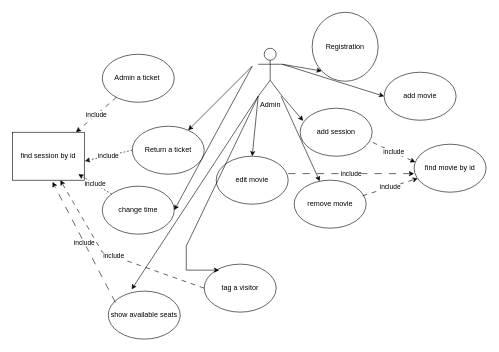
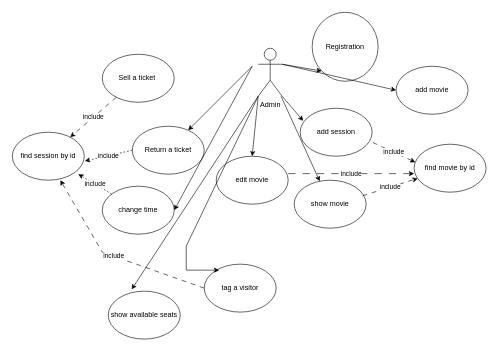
node "Admin a ticket": label "Admin a ticket" -> "Sell a ticket"
node "add movie": moved (420, 96) -> (432, 90)
node "find session by id": shape rectangle -> ellipse
node "remove movie": label "remove movie" -> "show movie"
edge "show available seats" -> "find session by id": removed, label "include"
